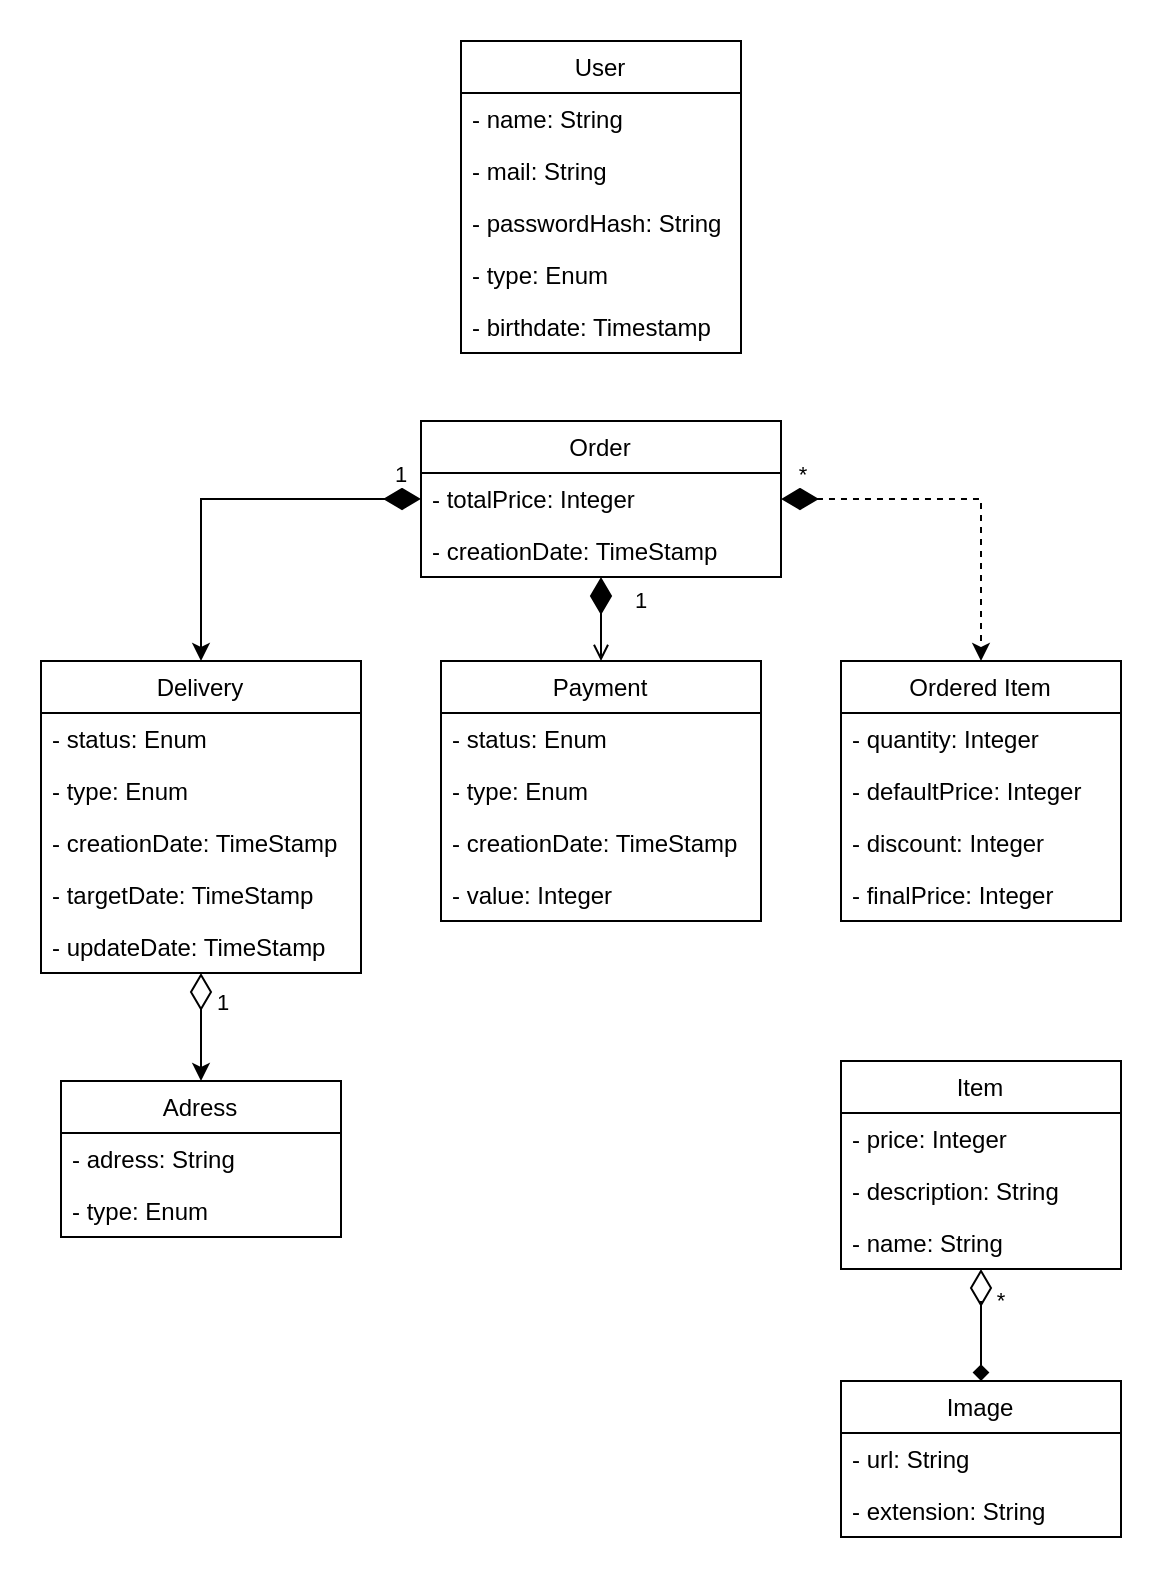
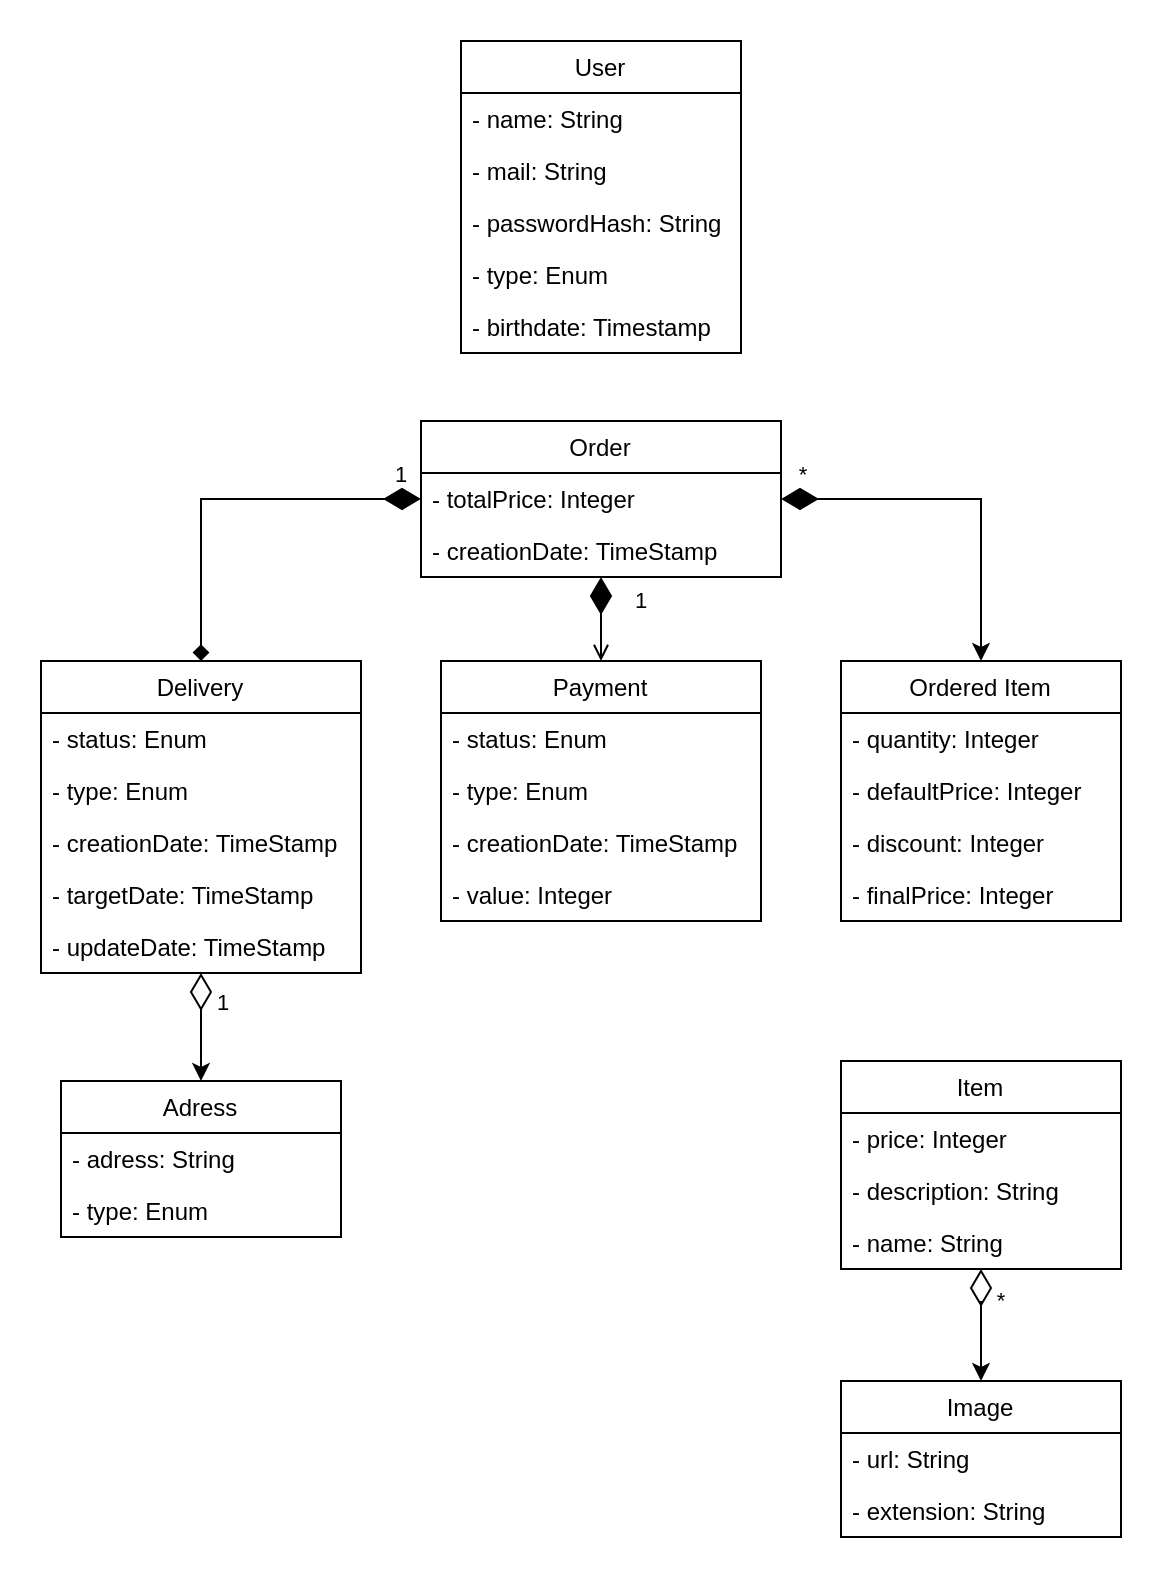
edge "- totalPrice: Integer" -- "Ordered Item": style dashed -> solid
edge "Order" -- "Delivery": arrowhead classic -> diamond
edge "Item" -- "Image": arrowhead diamond -> classic
